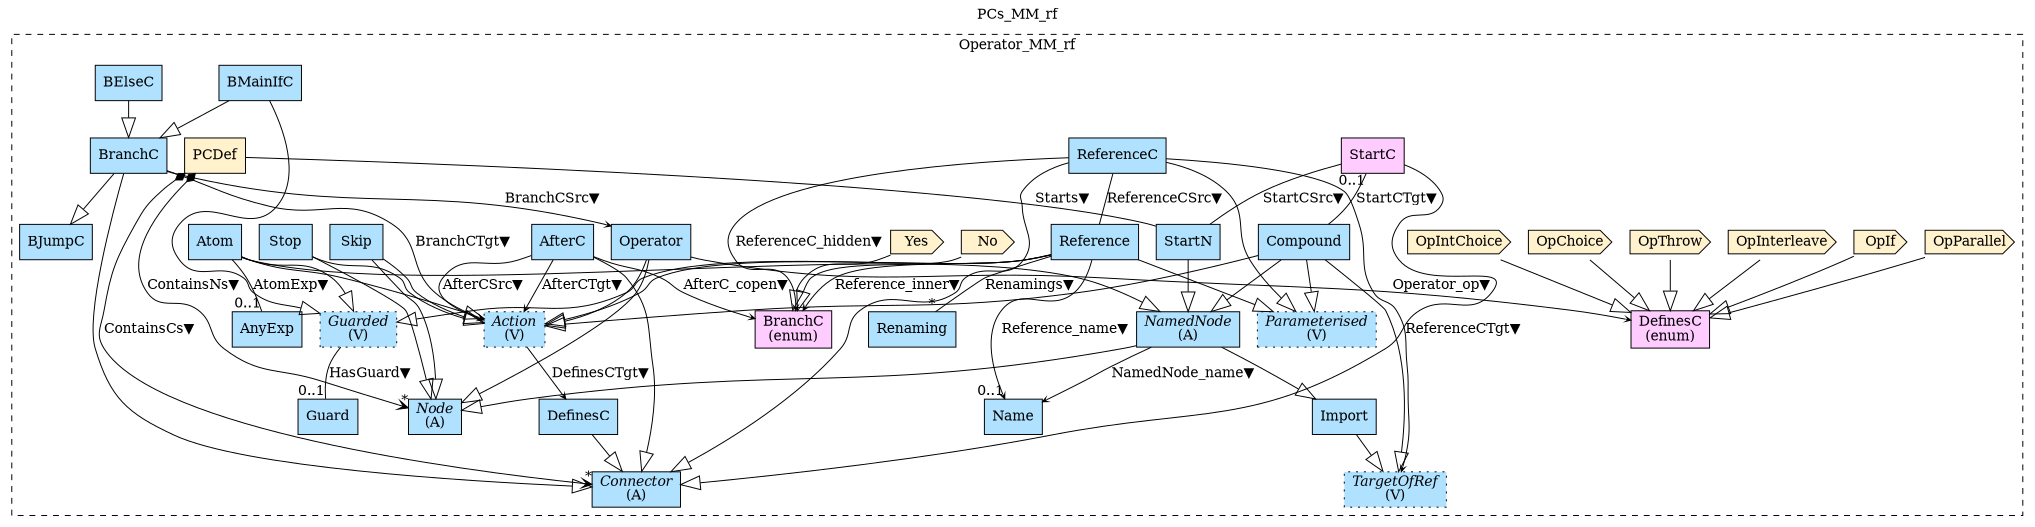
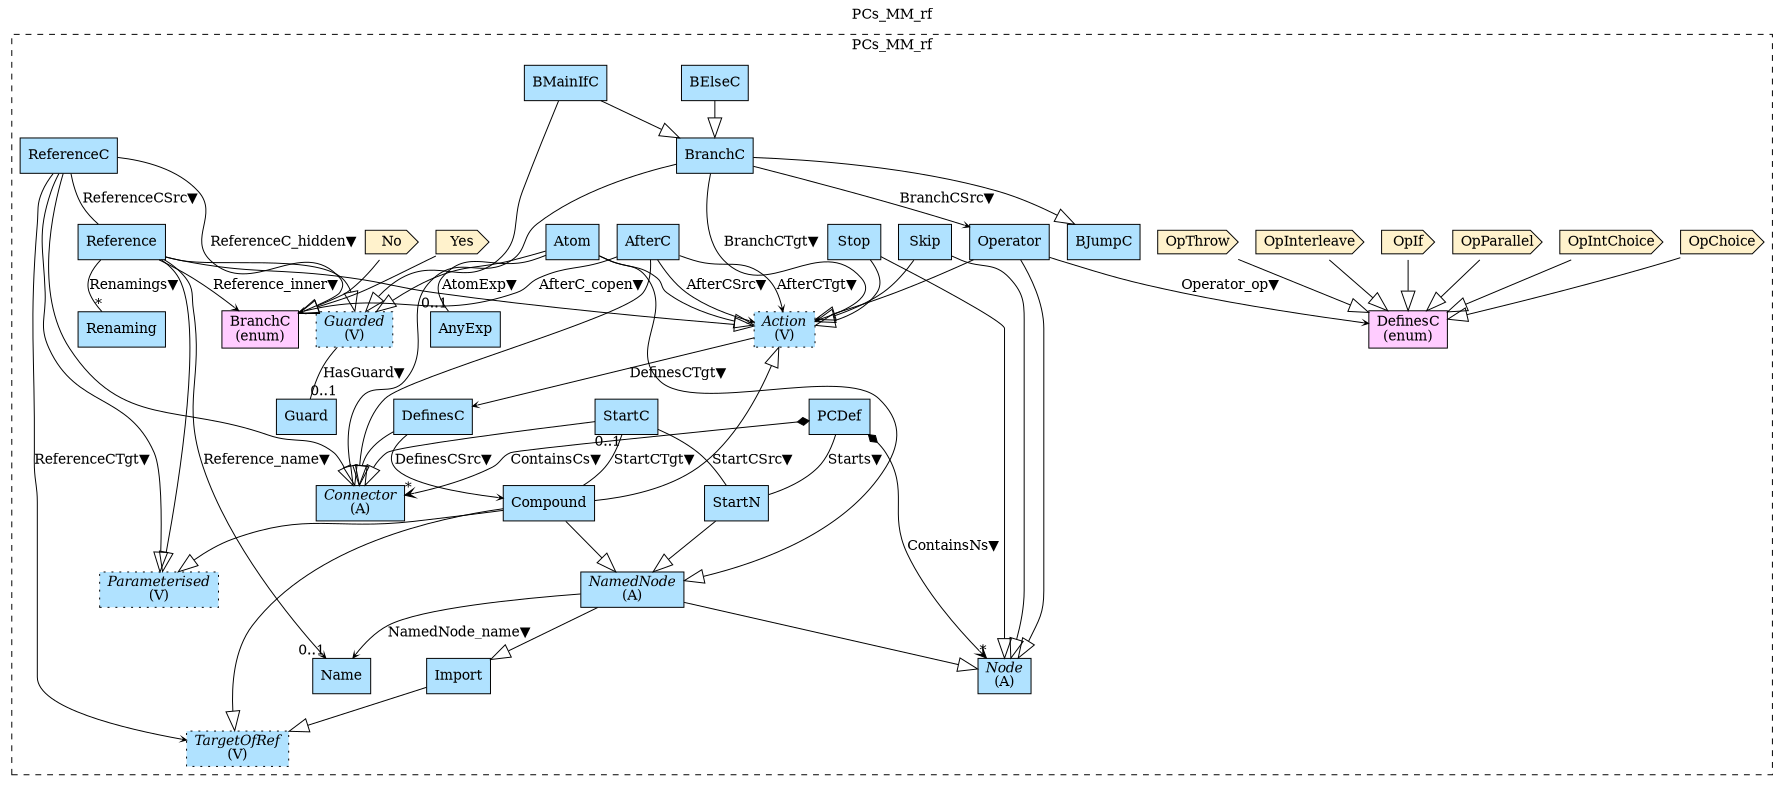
cluster "Operator_MM_rf": label "Operator_MM_rf" -> "PCs_MM_rf"
node "PCDef": fillcolor #fff2cc -> lightskyblue1
node "StartC": fillcolor #ffccff -> lightskyblue1
edge "DefinesC" -> "Compound": added, label "DefinesCSrc▼"
